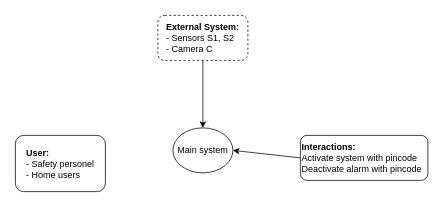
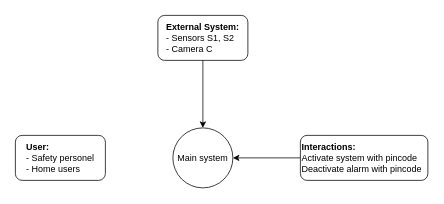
node "External System: - Sensors S1, S2 - Camera C": style dashed -> solid
node "Main system": size 60x45 -> 60x60
node "User: - Safety personel - Home users": size 90x56 -> 90x45
